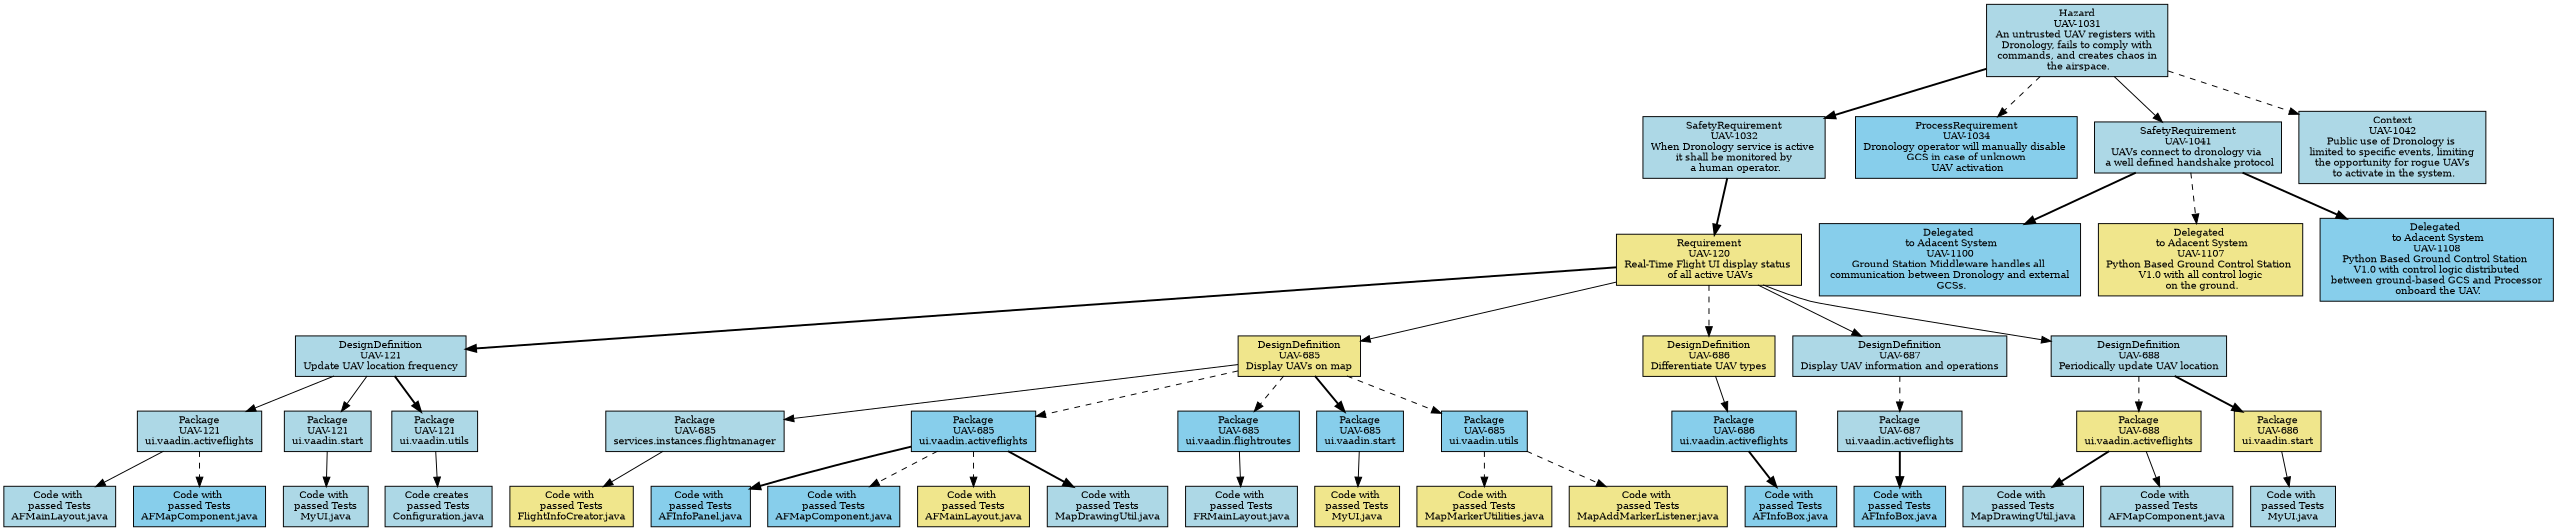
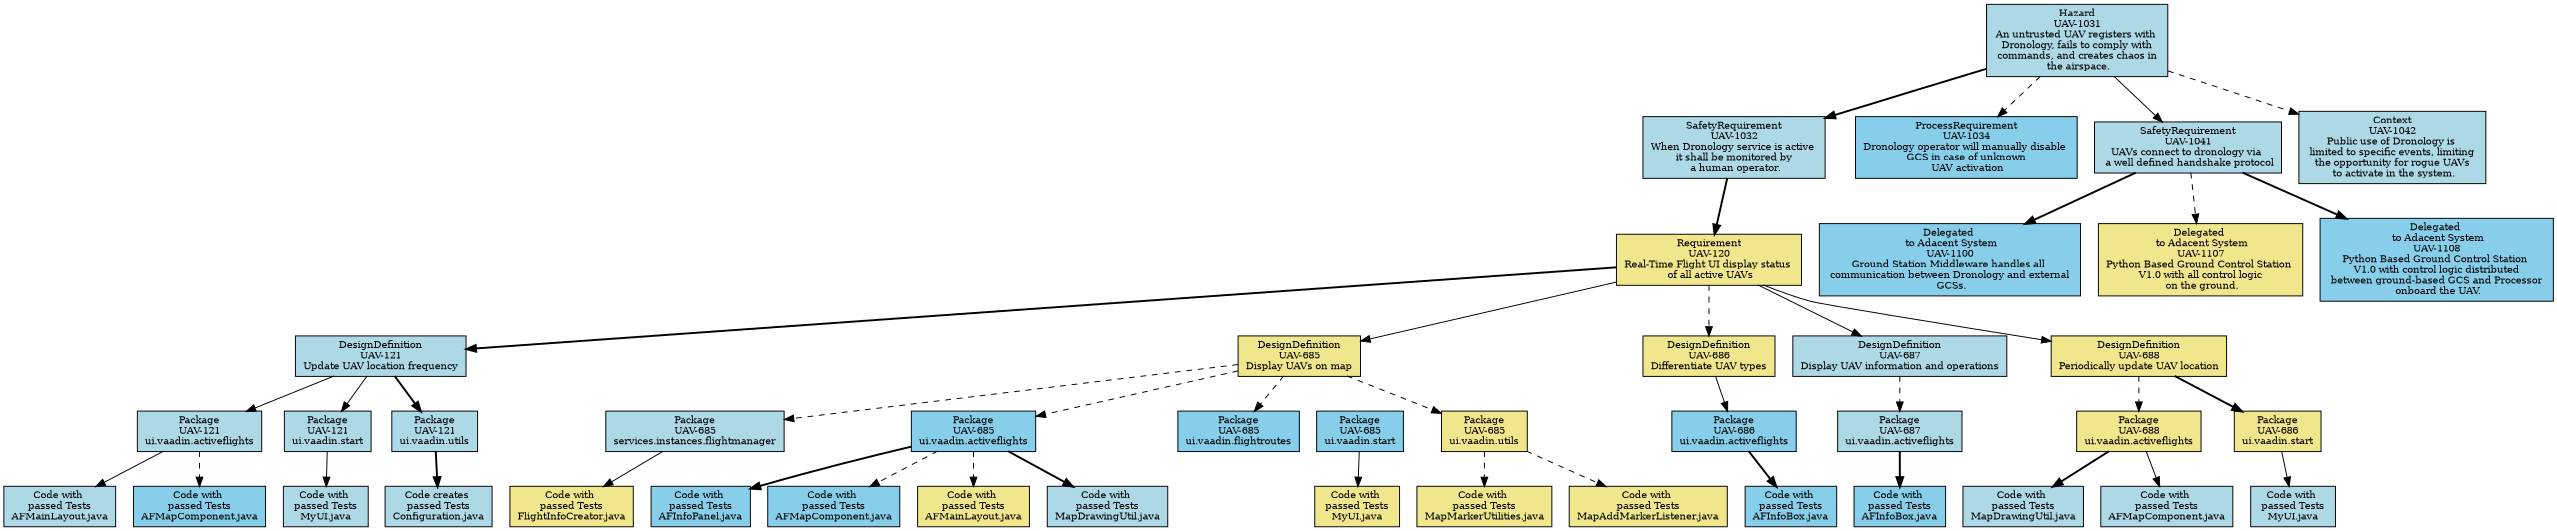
node "DesignDefinition UAV-688 Periodically update UAV location": fillcolor lightblue -> khaki
edge "DesignDefinition UAV-685 Display UAVs on map" -> "Package UAV-685 ui.vaadin.start": removed
edge "DesignDefinition UAV-685 Display UAVs on map" -> "Package UAV-685 services.instances.flightmanager": style solid -> dashed
node "Package UAV-685 ui.vaadin.utils": fillcolor skyblue -> khaki
edge "Package UAV-121 ui.vaadin.utils" -> "Code creates passed Tests Configuration.java": style solid -> bold
node "Code with passed Tests FRMainLayout.java": removed
